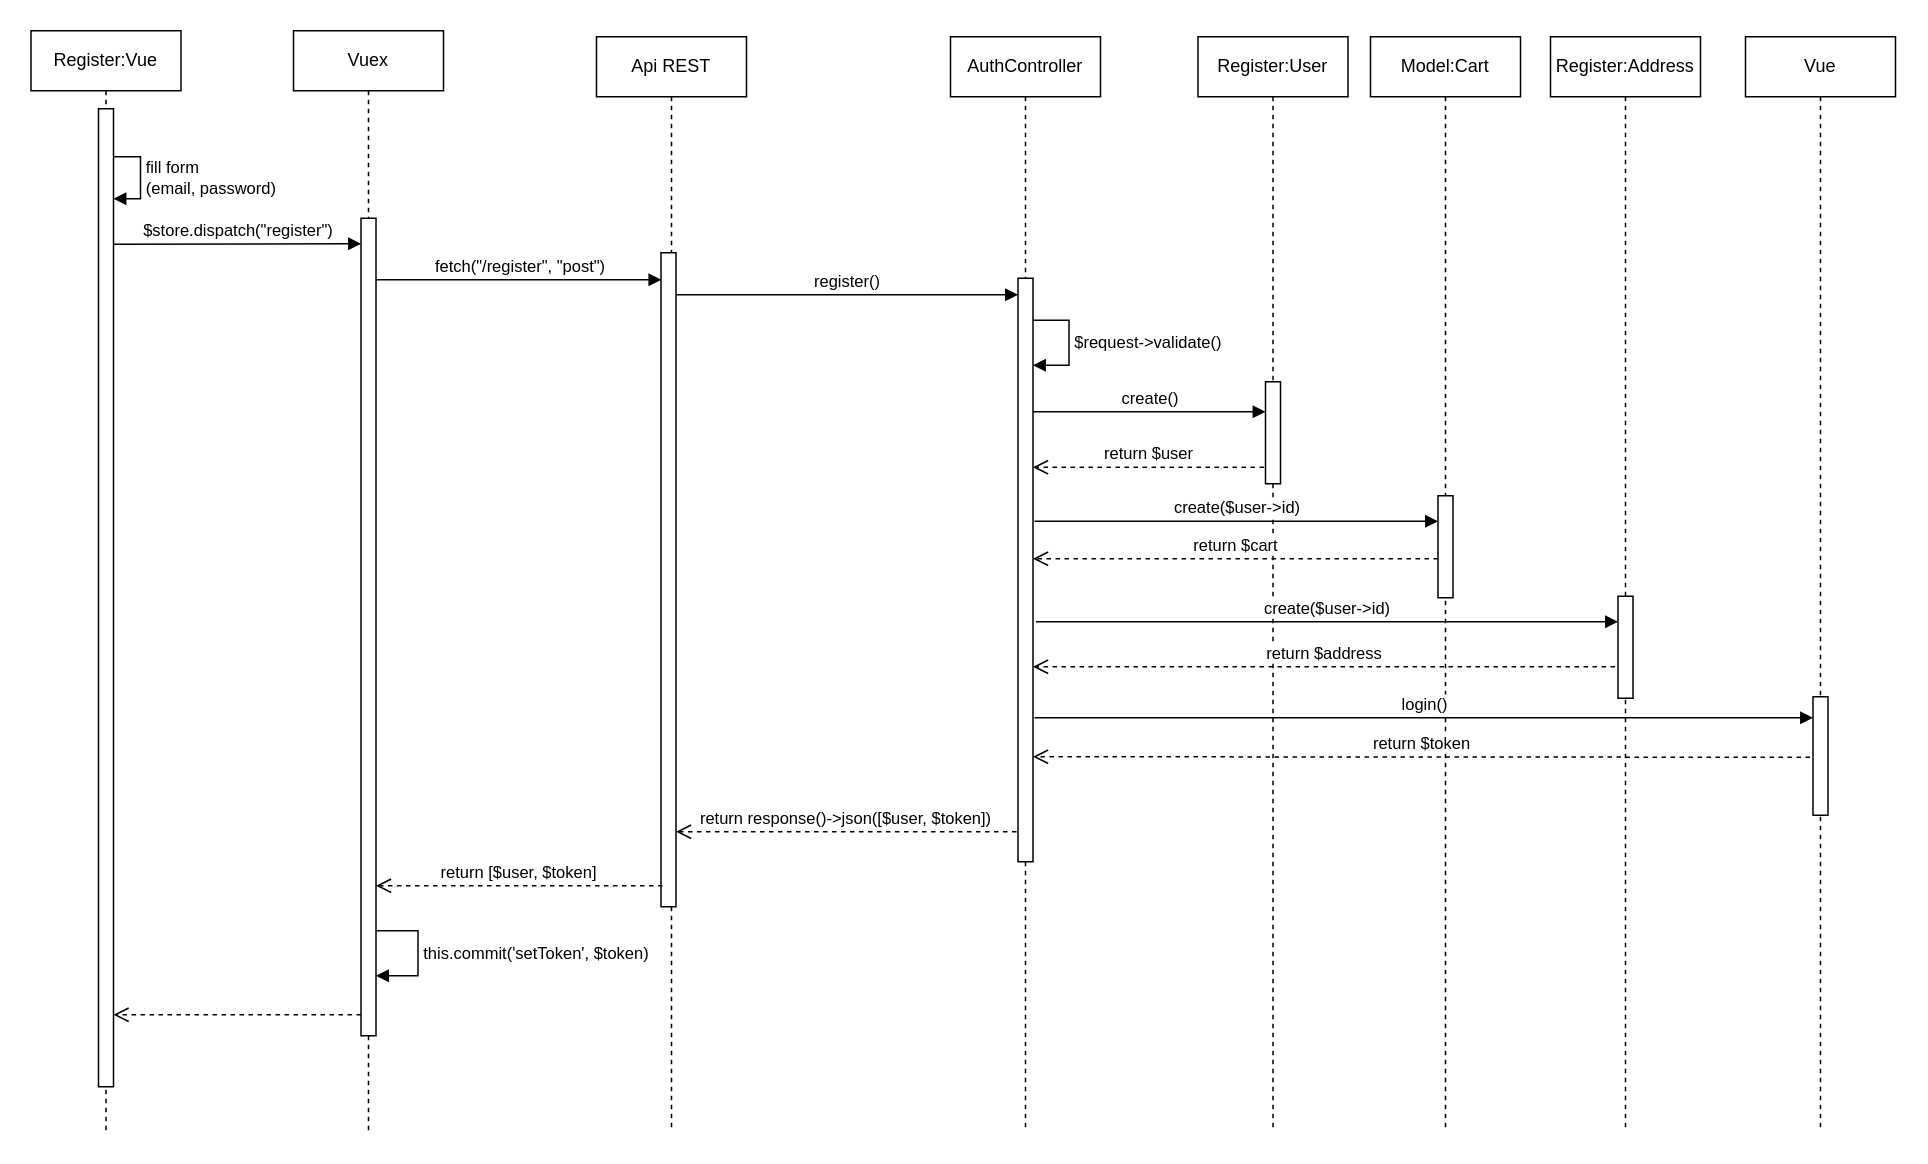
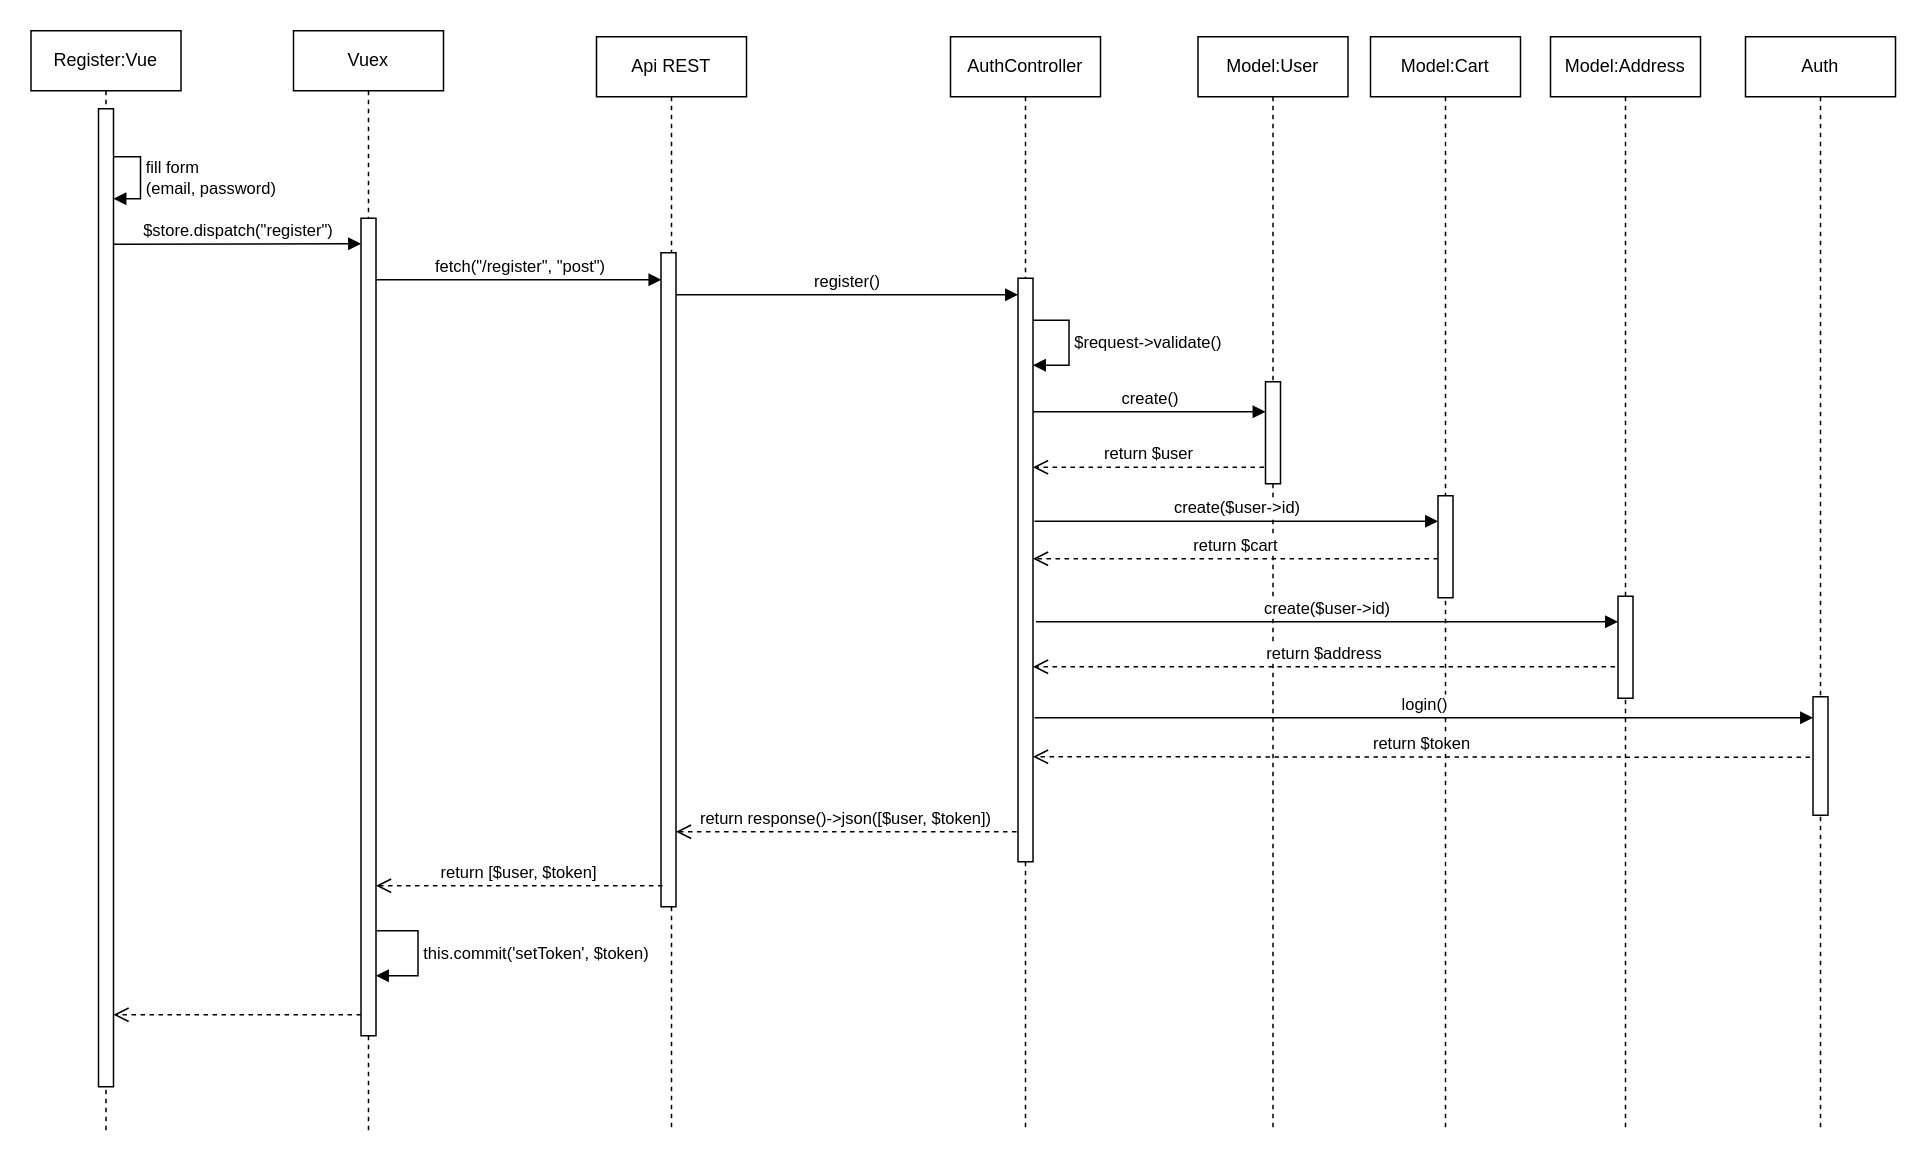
node "Register:User": label "Register:User" -> "Model:User"
node "Register:Address": label "Register:Address" -> "Model:Address"
node "Vue": label "Vue" -> "Auth"
